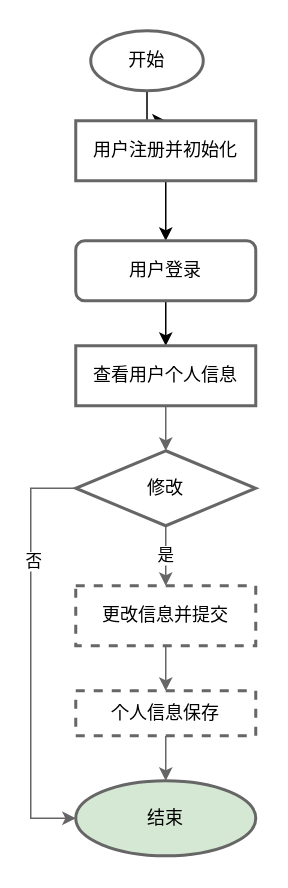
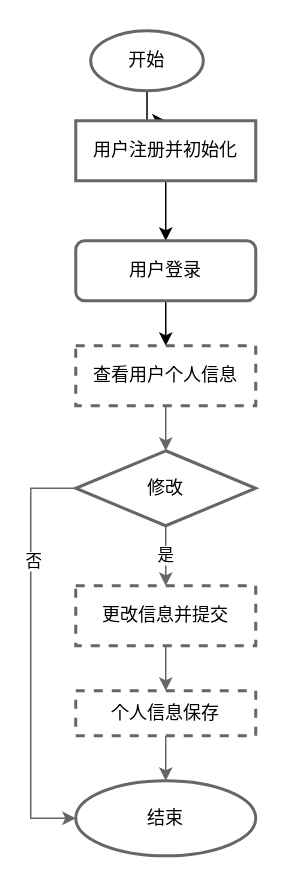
node "查看用户个人信息": style solid -> dashed
node "结束": fillcolor #d5e8d4 -> #ffffff
